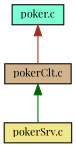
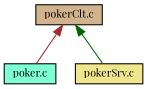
edge "pokerClt.c" -> "poker.c": reversed
